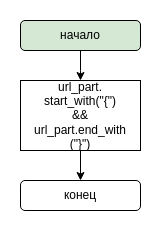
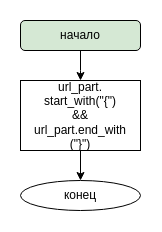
node "конец": shape rounded rectangle -> ellipse
